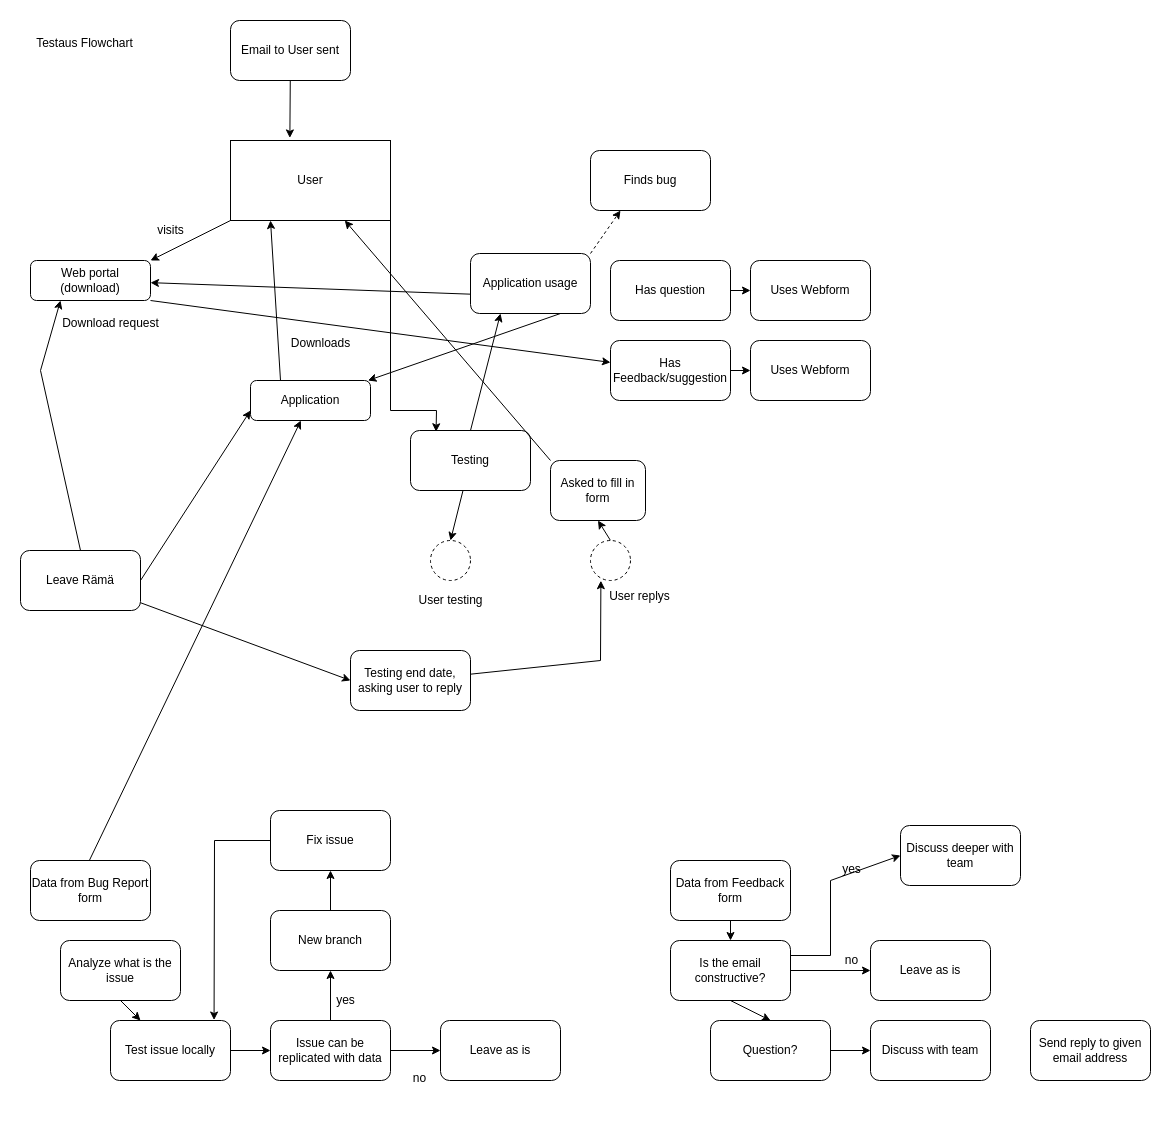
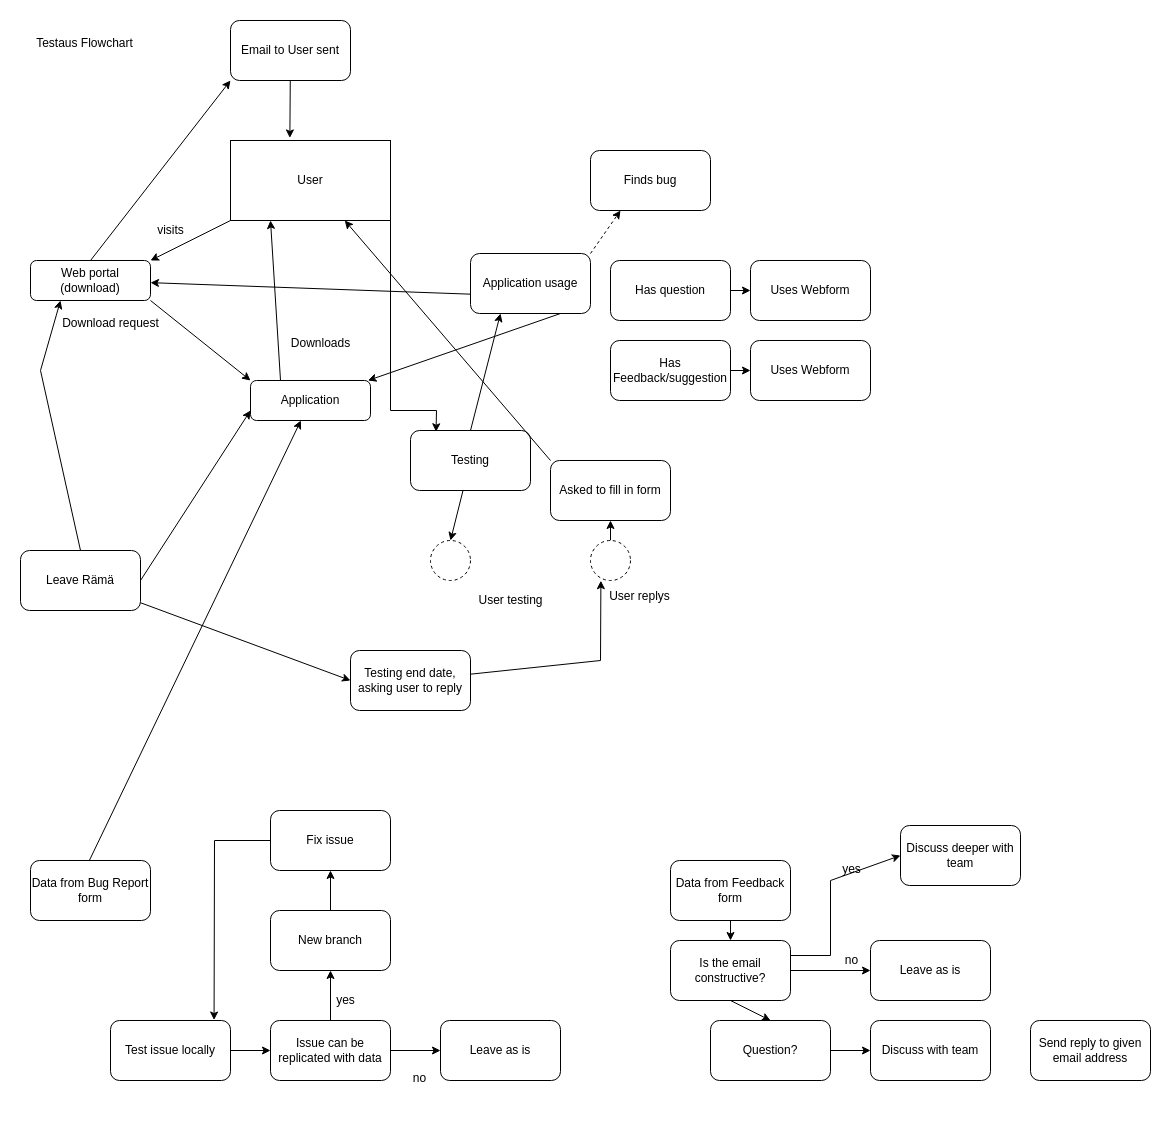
edge "Web portal (download)" -> "Email to User sent": added
edge "Web portal (download)" -> "Has Feedback/suggestion": now "Web portal (download)" -> "Application"
node "Asked to fill in form": size 95x60 -> 120x60
node "User testing": moved (451, 601) -> (511, 601)
node "Analyze what is the issue": removed
edge "Analyze what is the issue" -> "Test issue locally": removed
